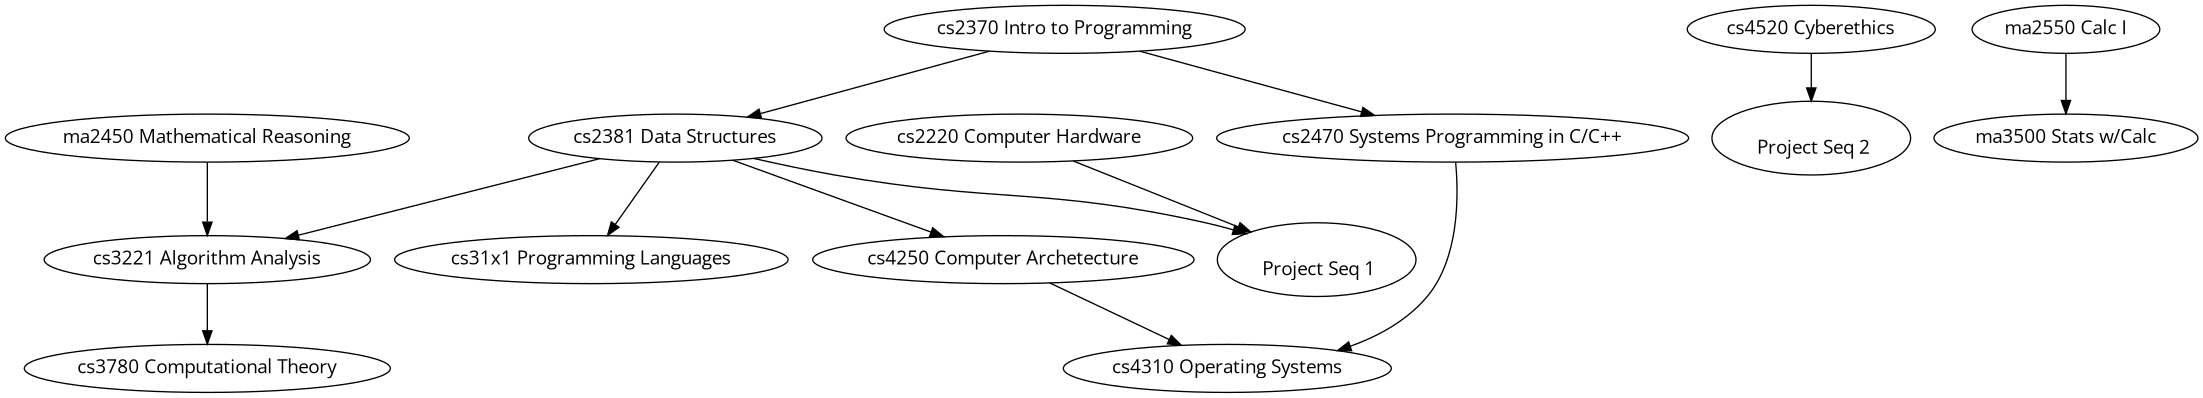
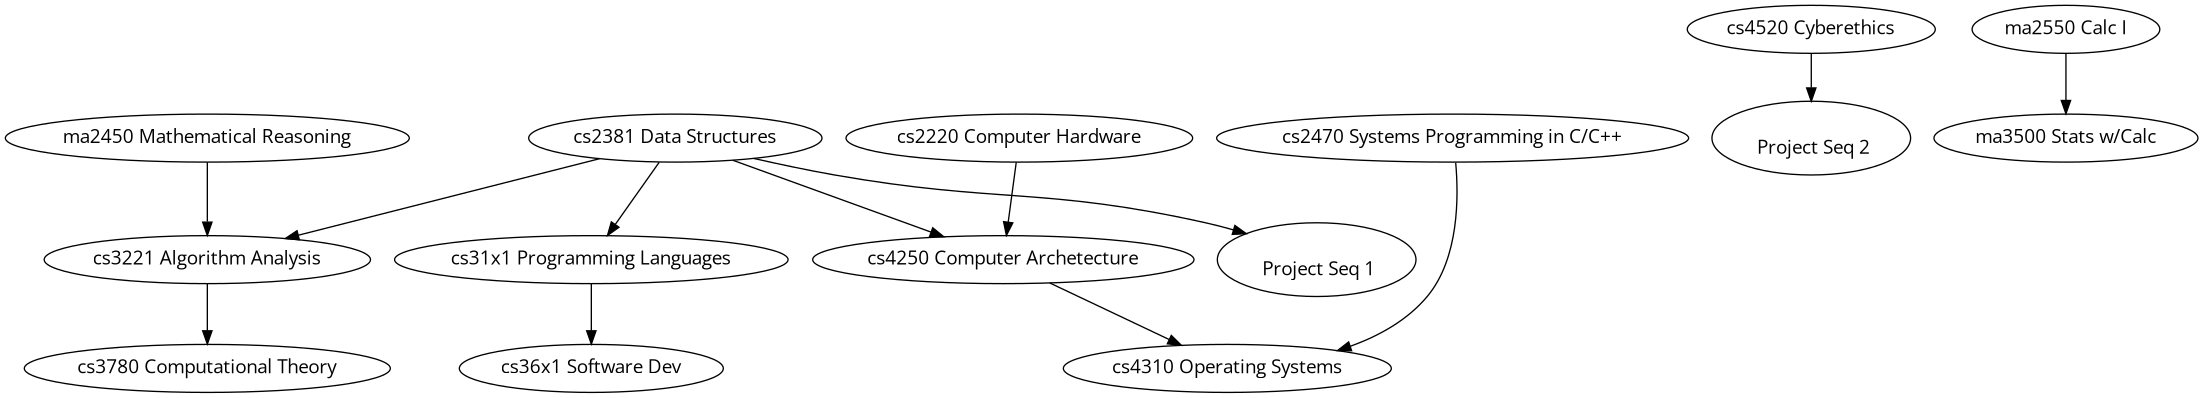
node "cs2370 Intro to Programming": removed
edge "cs2220 Computer Hardware" -> "Project Seq 1": now "cs2220 Computer Hardware" -> "cs4250 Computer Archetecture"
node "cs36x1 Software Dev": added
